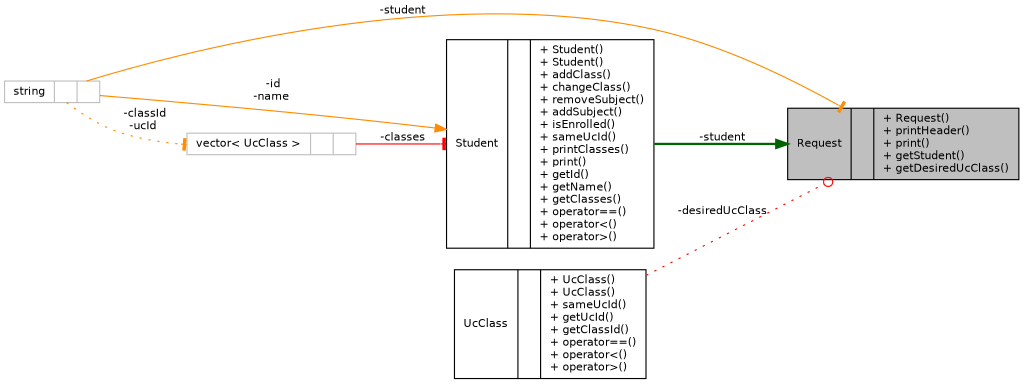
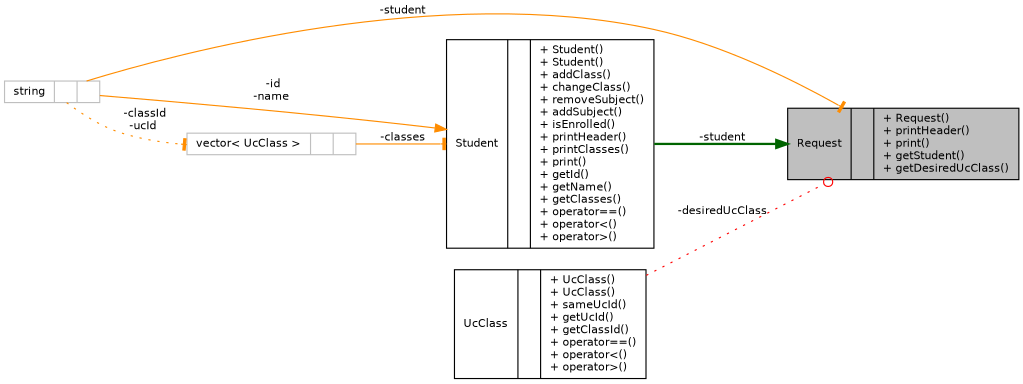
node "Student": text "+ sameUcId()" -> "+ printHeader()"
edge "vector< UcClass >" -> "Student": color red -> darkorange
